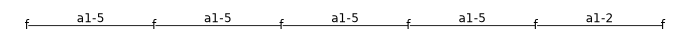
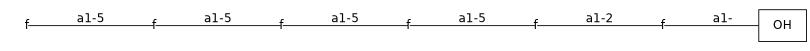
node "OH": added
